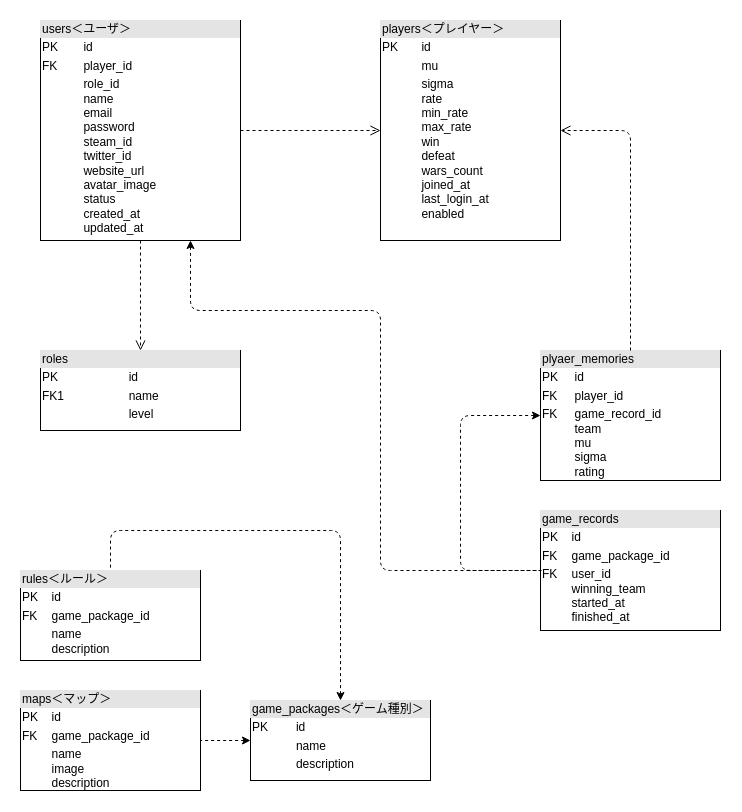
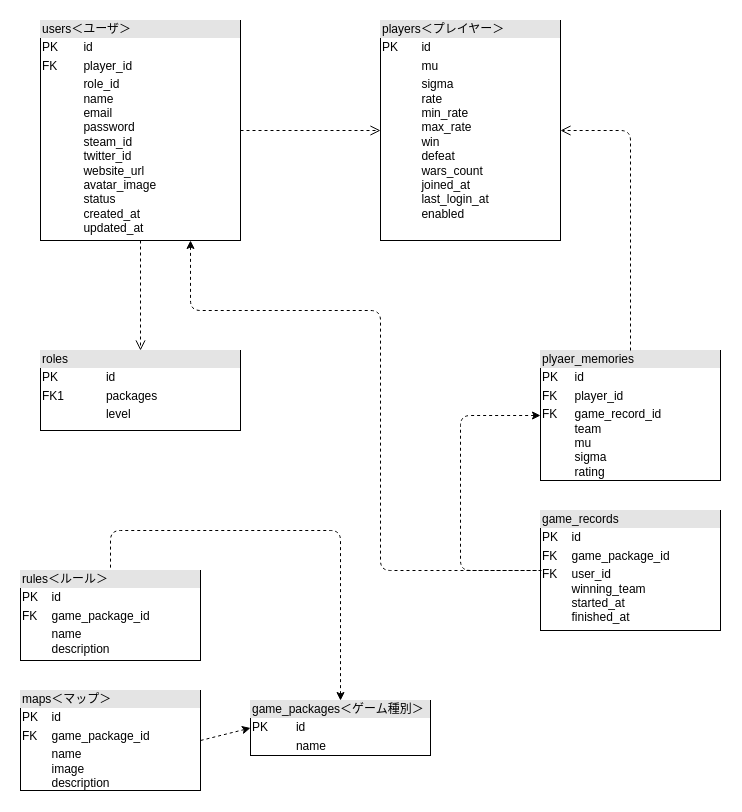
node "roles PK id FK1 name level": label "roles PK id FK1 name level" -> "roles PK id FK1 packages level"
node "game_packages＜ゲーム種別＞ PK id name description": size 180x80 -> 180x55
